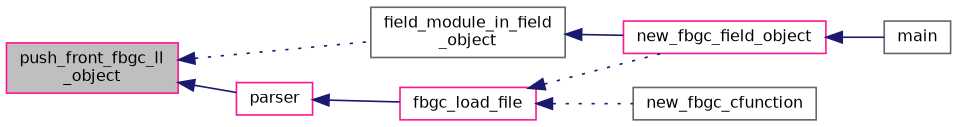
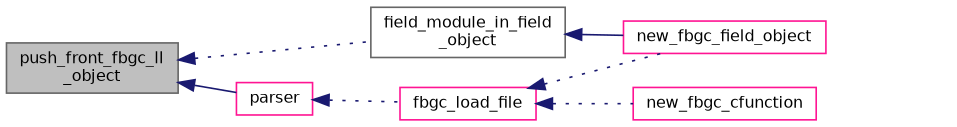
node "main": removed
node "push_front_fbgc_ll _object": color deeppink -> gray40
edge "fbgc_load_file" -> "parser": style solid -> dotted
node "new_fbgc_cfunction": color gray40 -> deeppink
